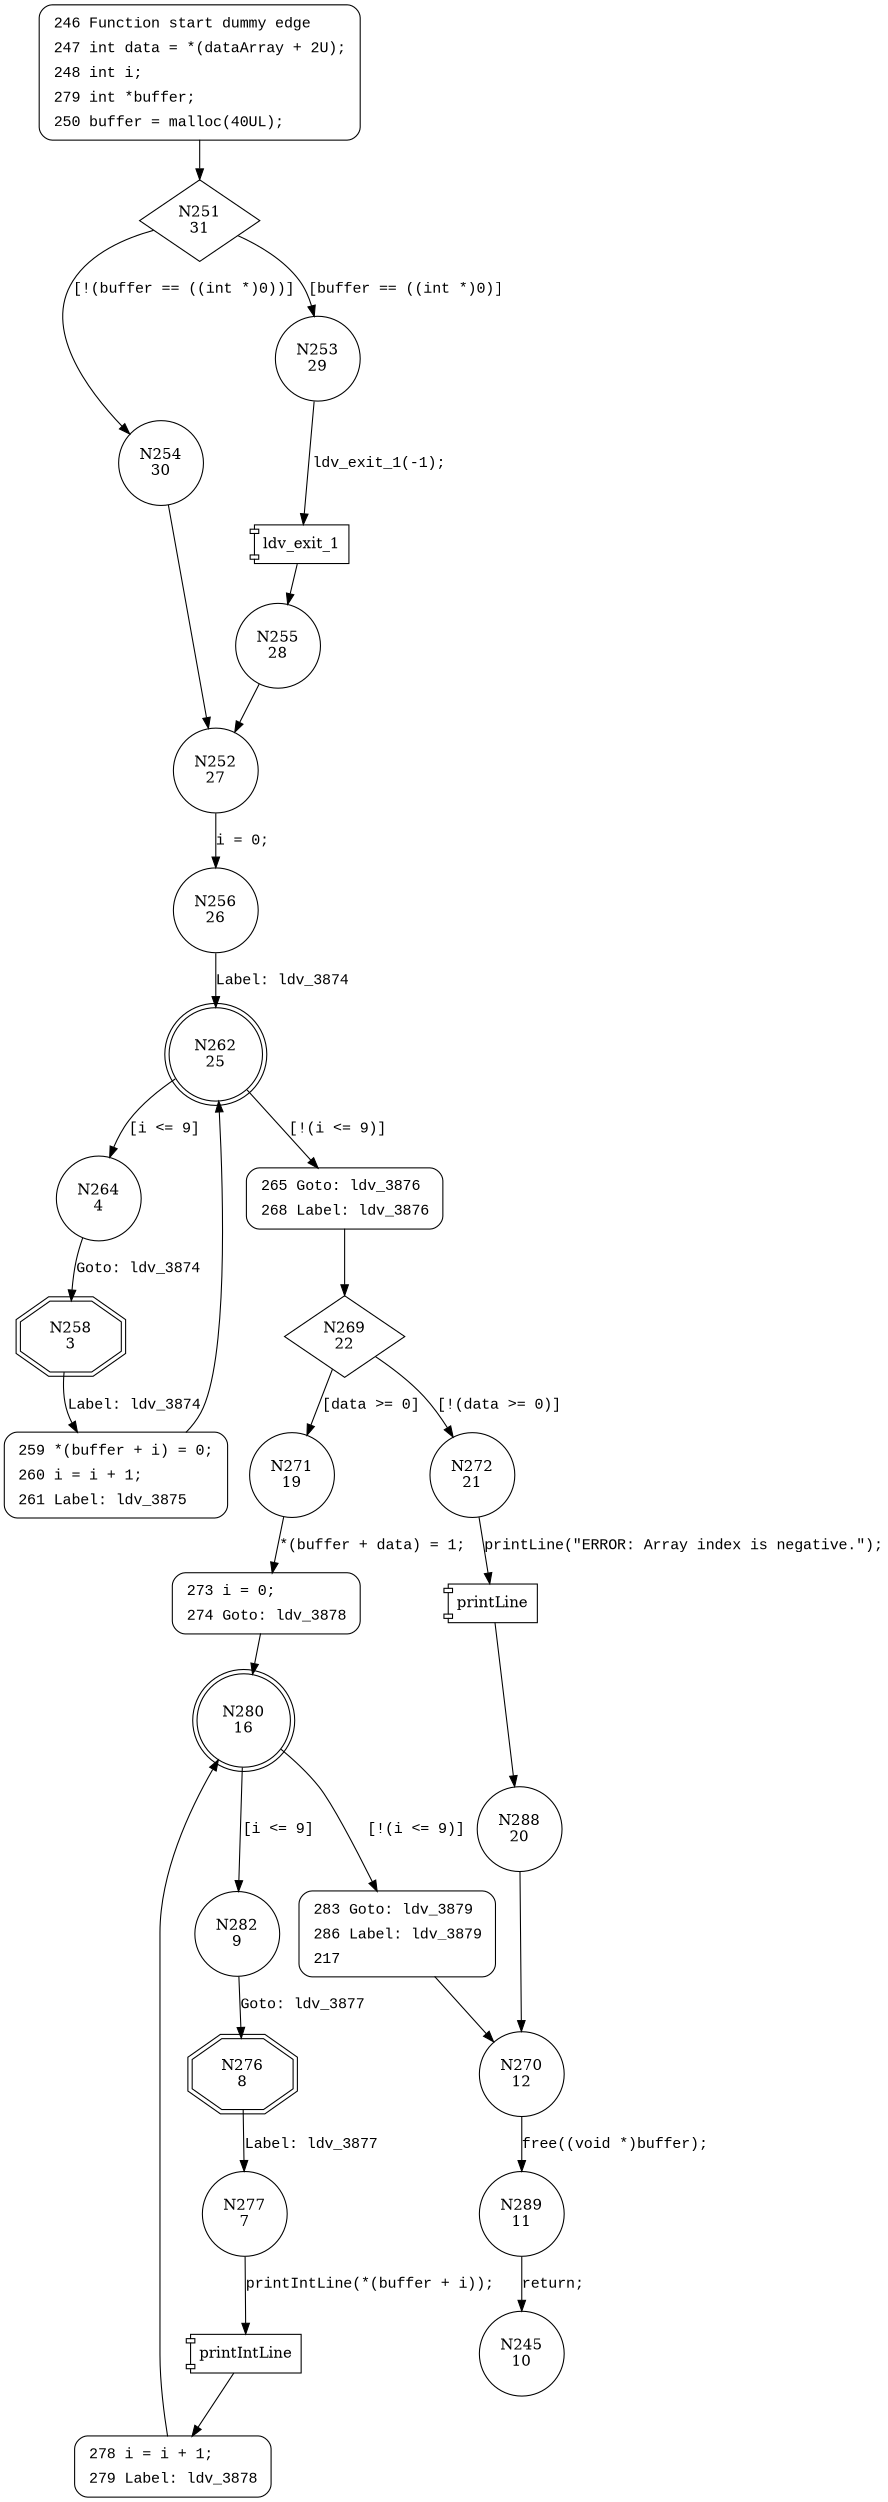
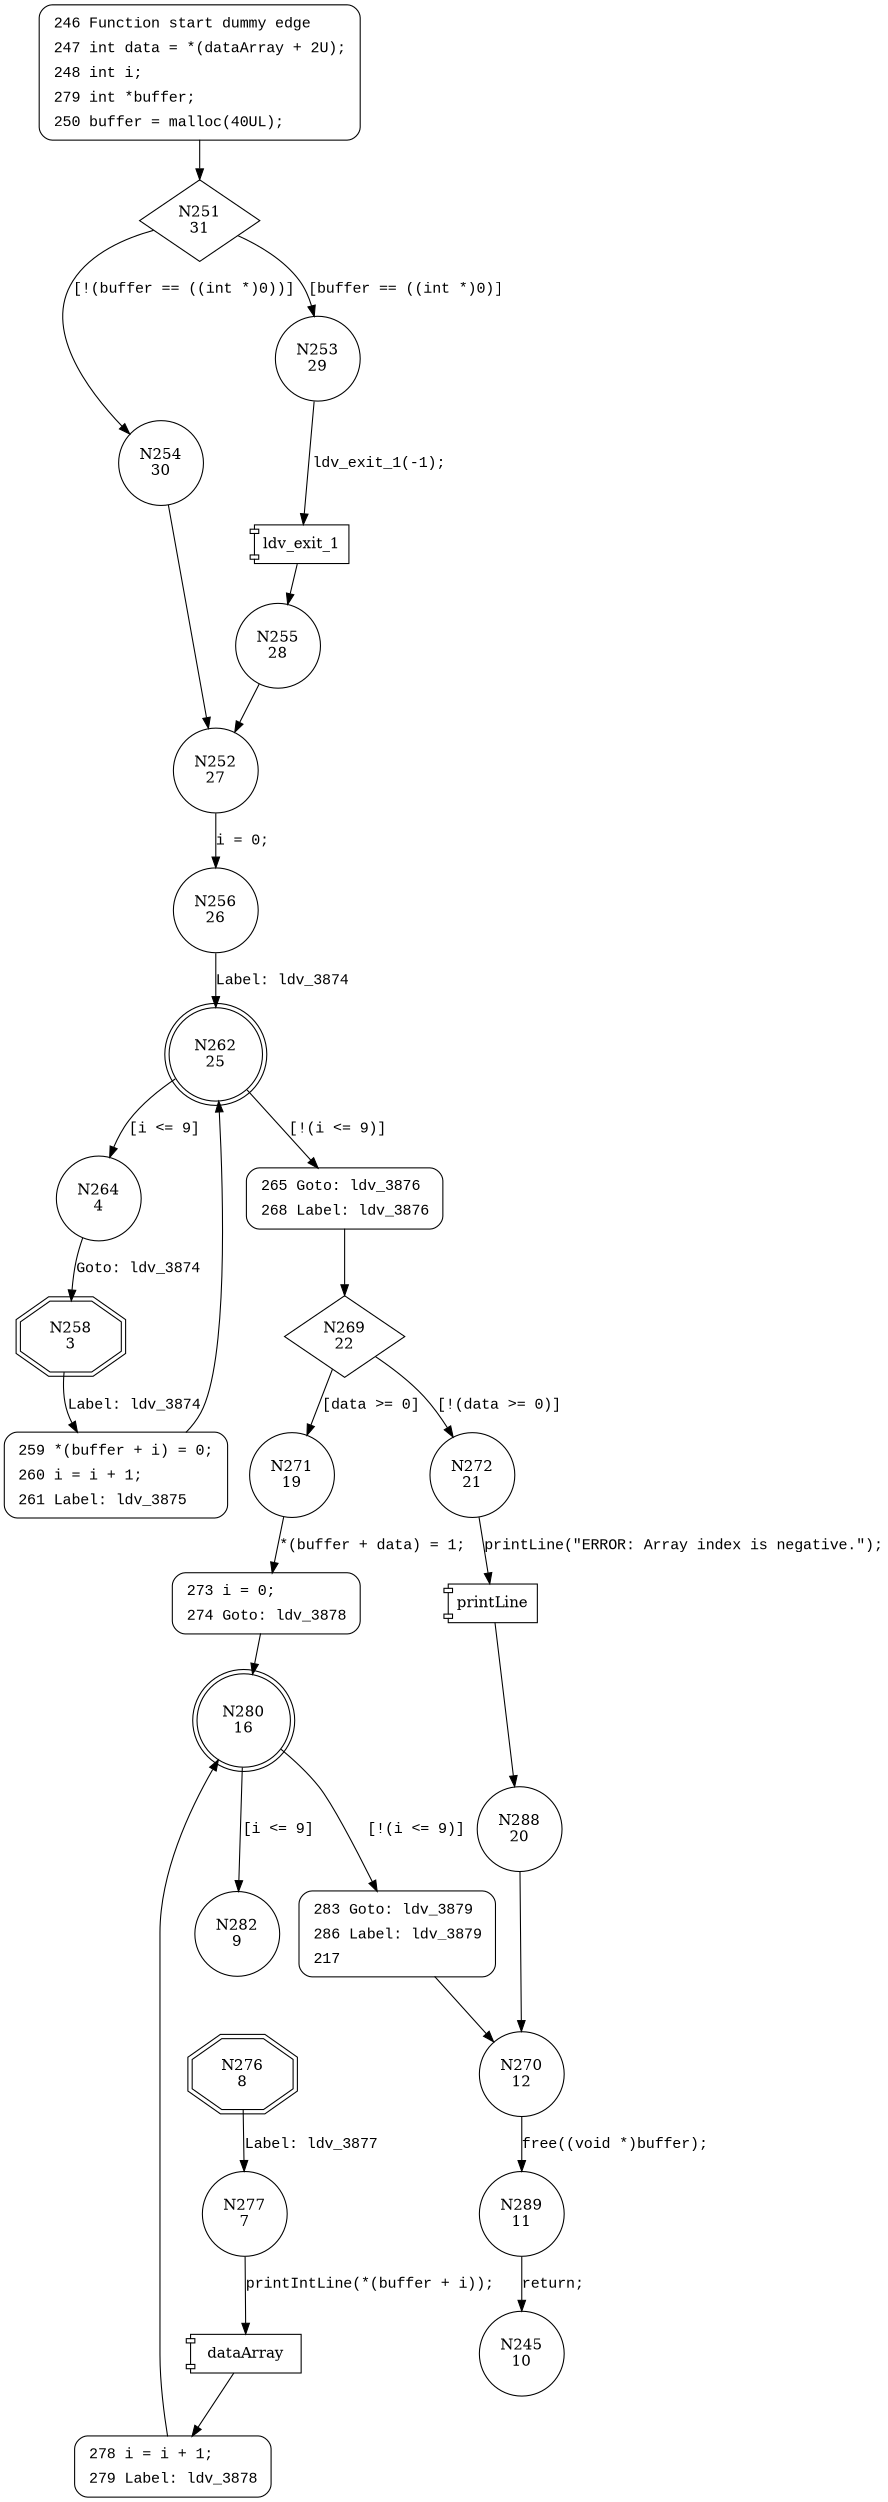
edge "N282 9" -> "N276 8": removed, label "Goto: ldv_3877"
node "printIntLine": label "printIntLine" -> "dataArray"
